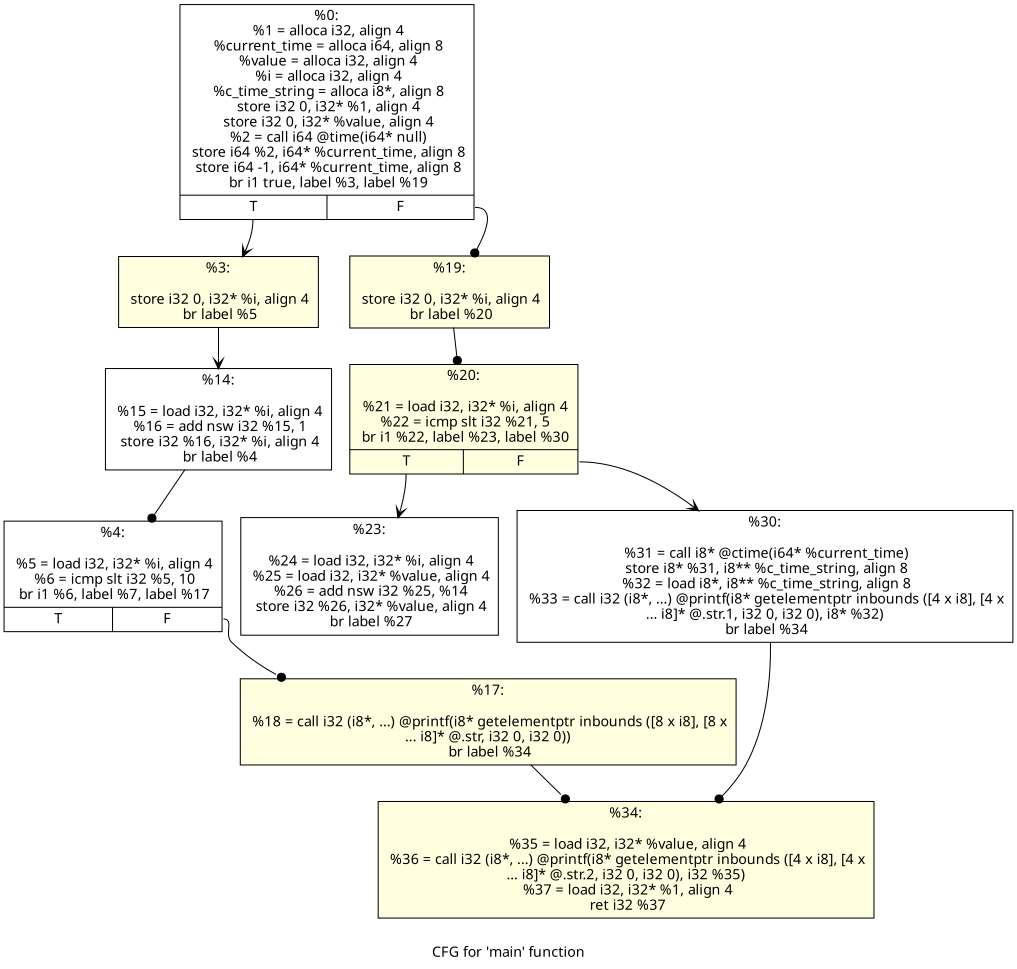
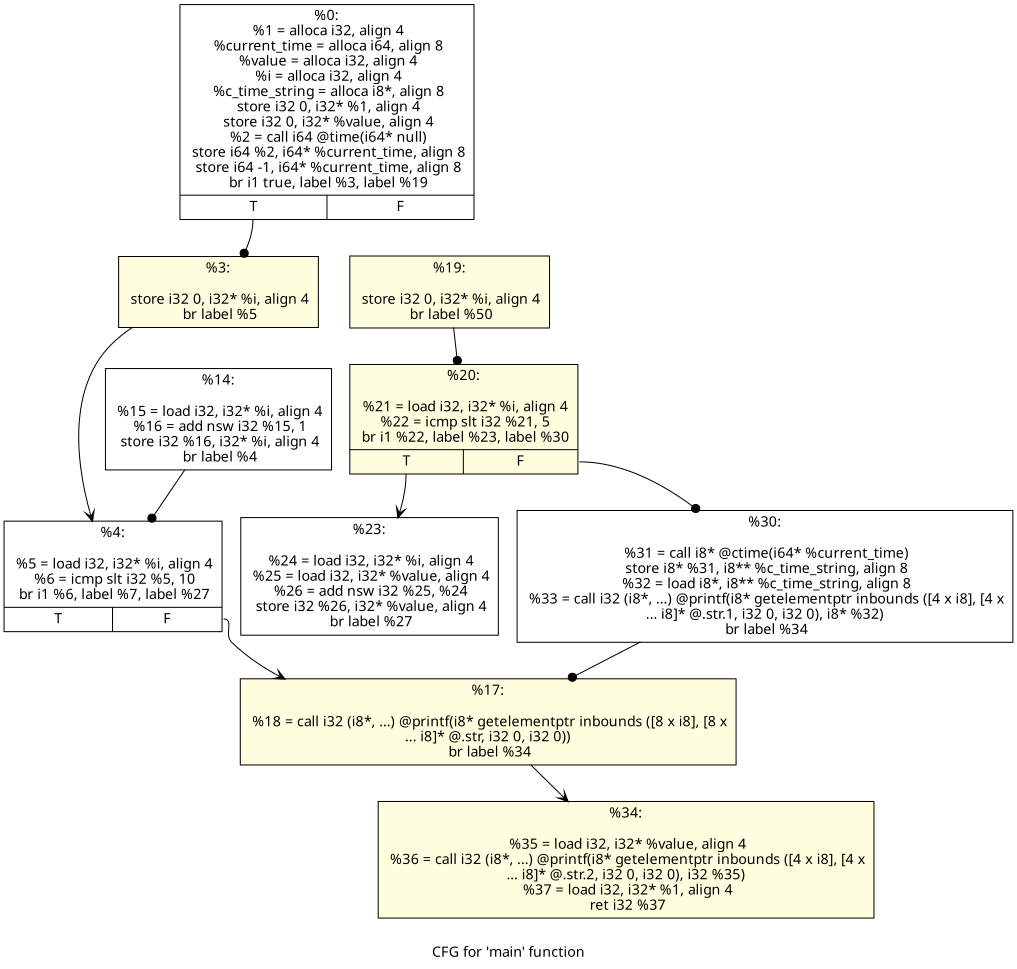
edge "%0:" -> "%19:": removed
edge "%0:" -> "%3:": arrowhead vee -> dot
node "%19:": text "br label %20" -> "br label %50"
edge "%3:" -> "%14:": now "%3:" -> "%4:"
edge "%20:" -> "%30:": arrowhead vee -> dot
node "%23:": text "%26 = add nsw i32 %25, %14" -> "%26 = add nsw i32 %25, %24"
node "%4:": text "br i1 %6, label %7, label %17" -> "br i1 %6, label %7, label %27"
edge "%4:" -> "%17:": arrowhead dot -> vee
edge "%30:" -> "%34:": now "%30:" -> "%17:"
edge "%17:" -> "%34:": arrowhead dot -> vee
